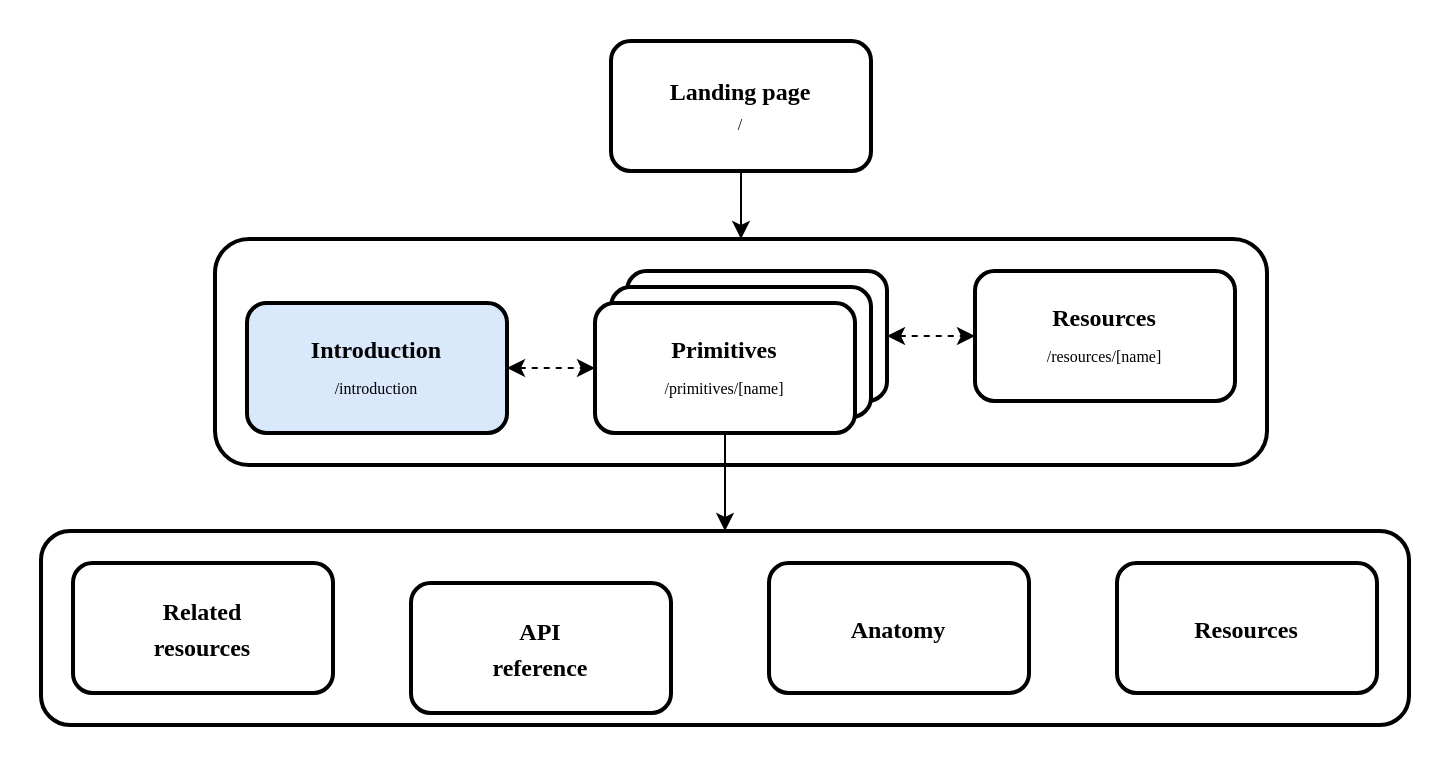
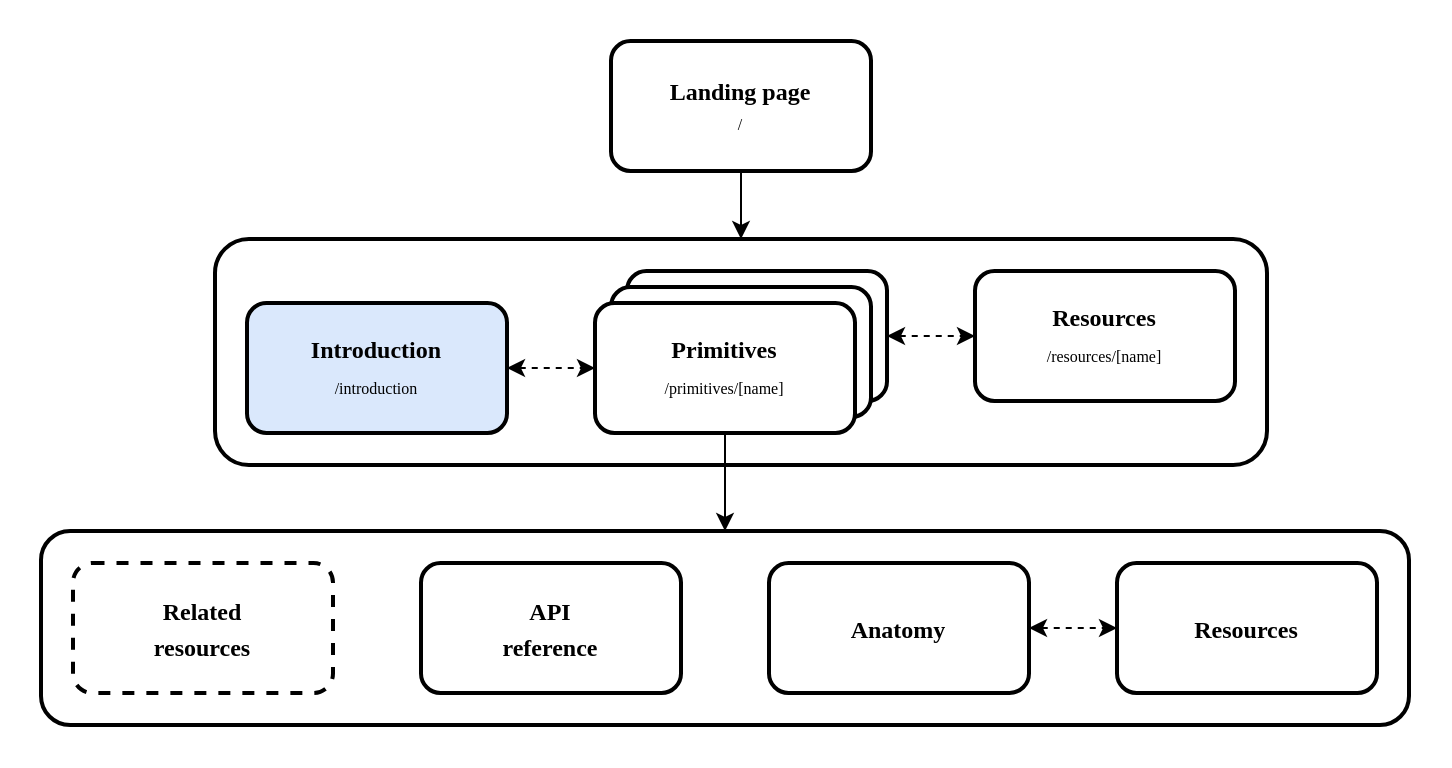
node "Related resources": style solid -> dashed
edge "Anatomy" -- "Resources": added
node "API reference": moved (541, 648) -> (551, 628)
